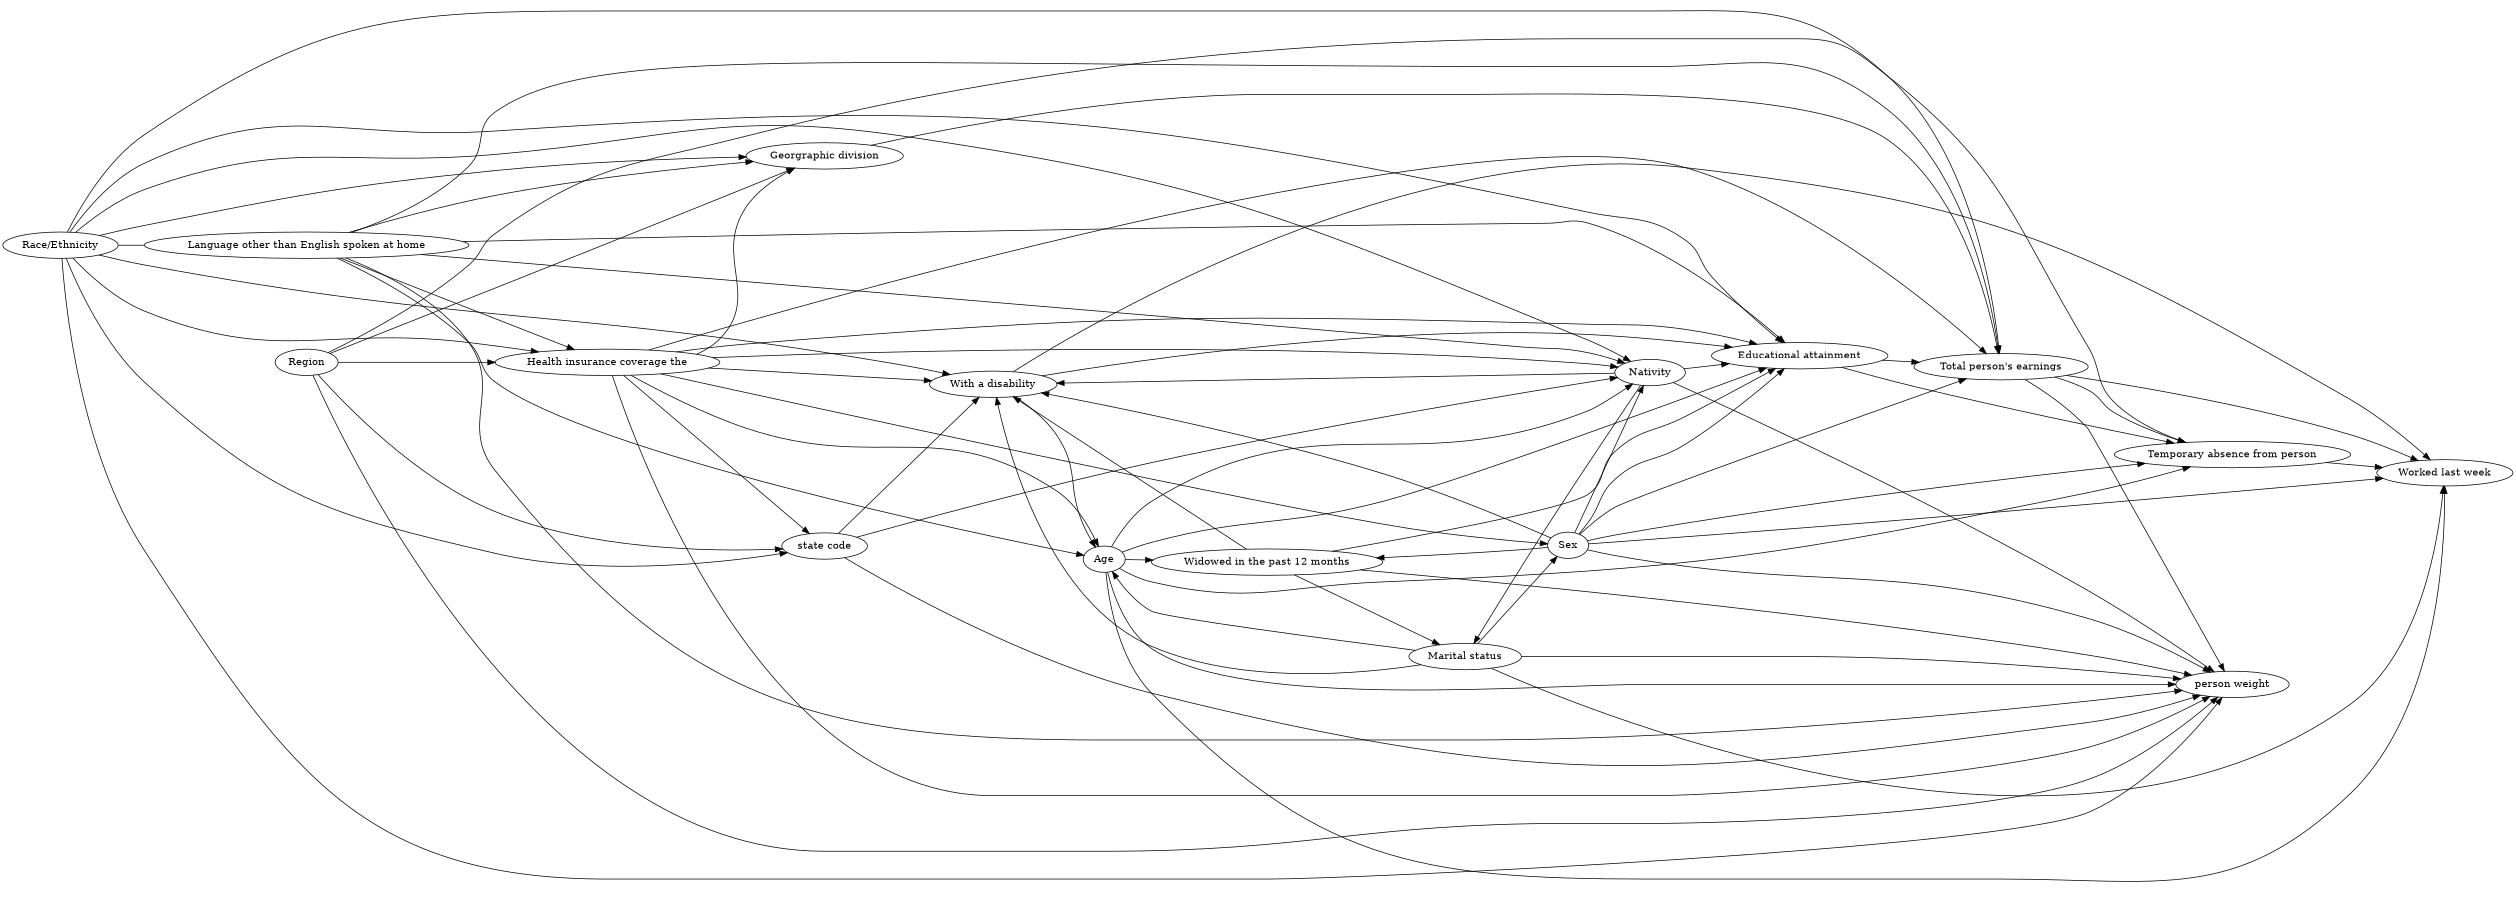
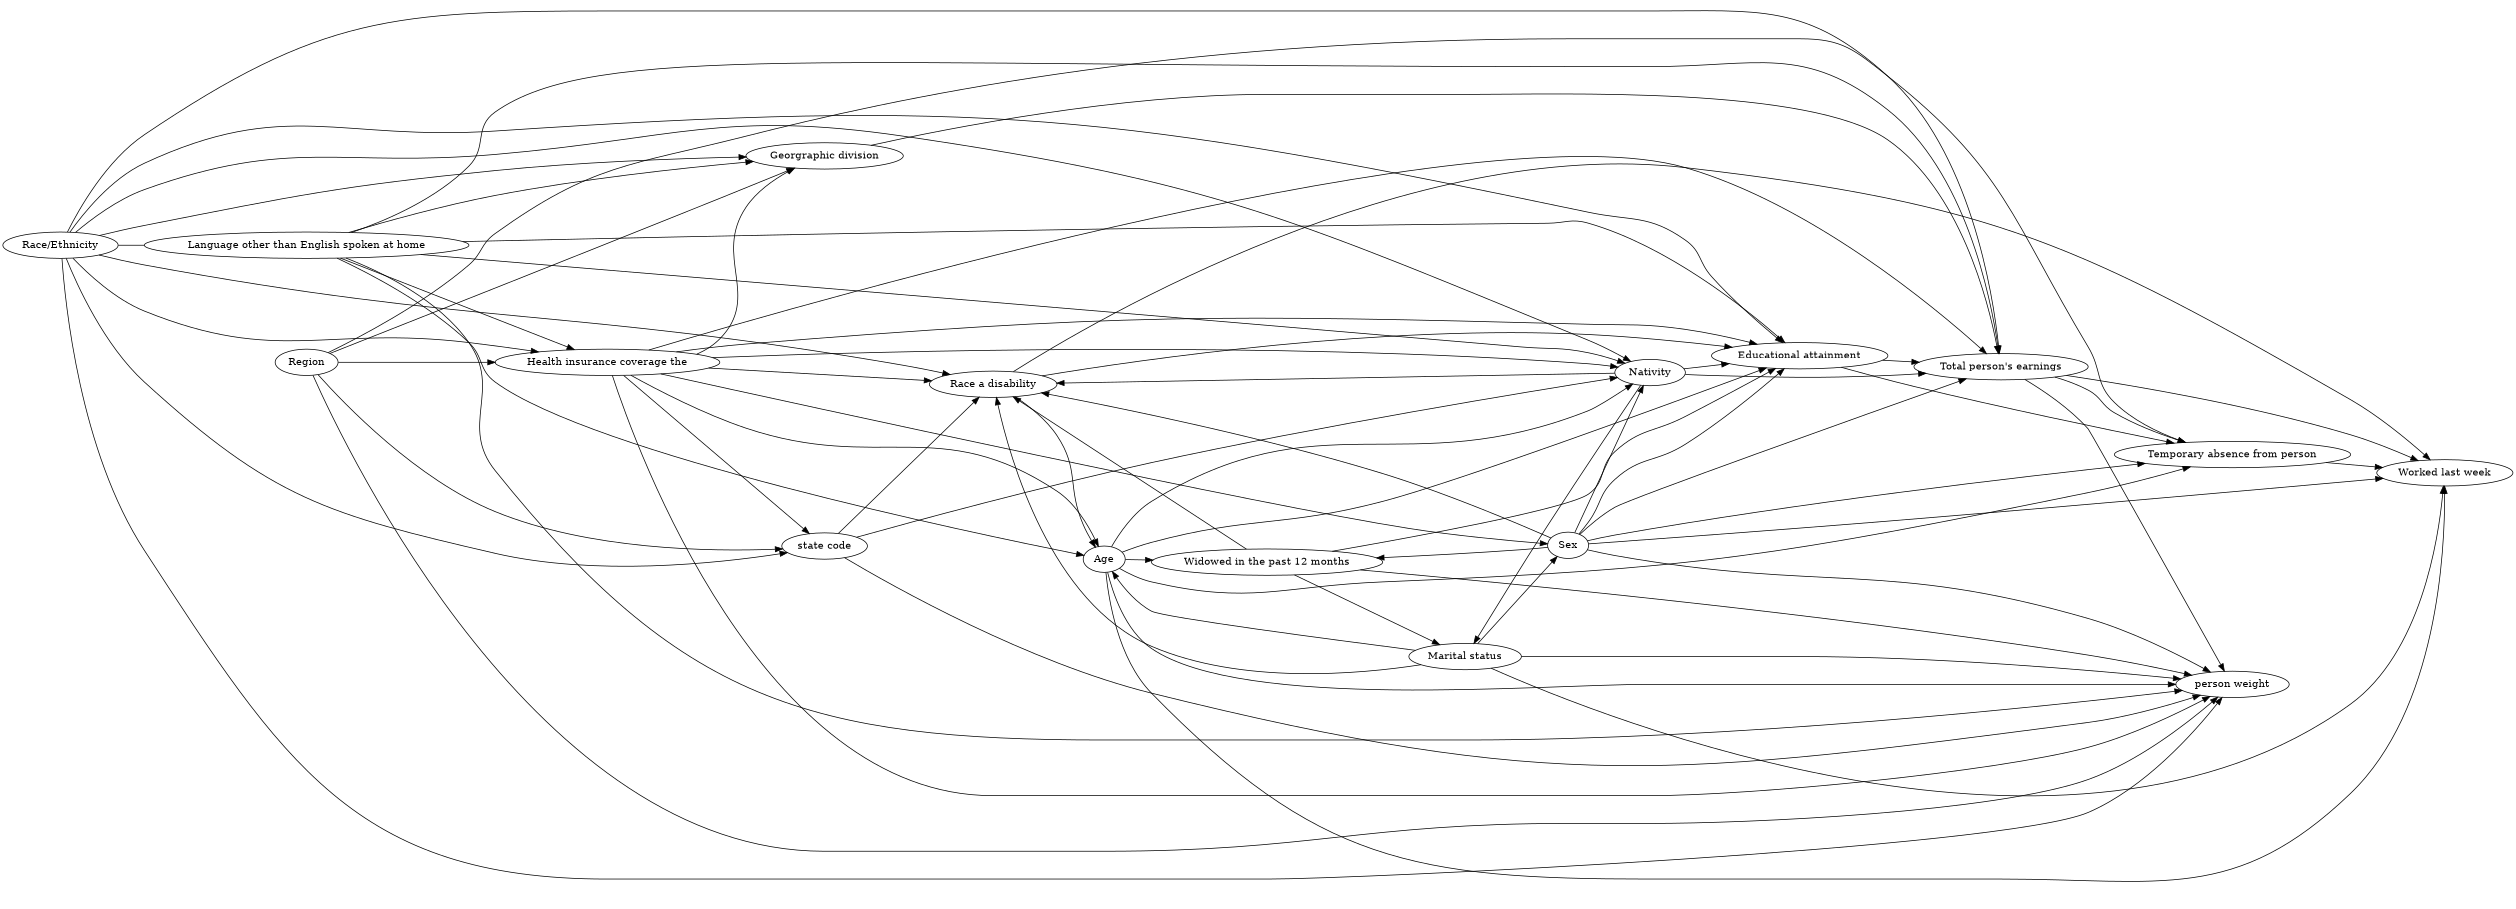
node "With a disability": label "With a disability" -> "Race a disability"
edge "Nativity" -- "person weight": now "Nativity" -- "Total person's earnings"
